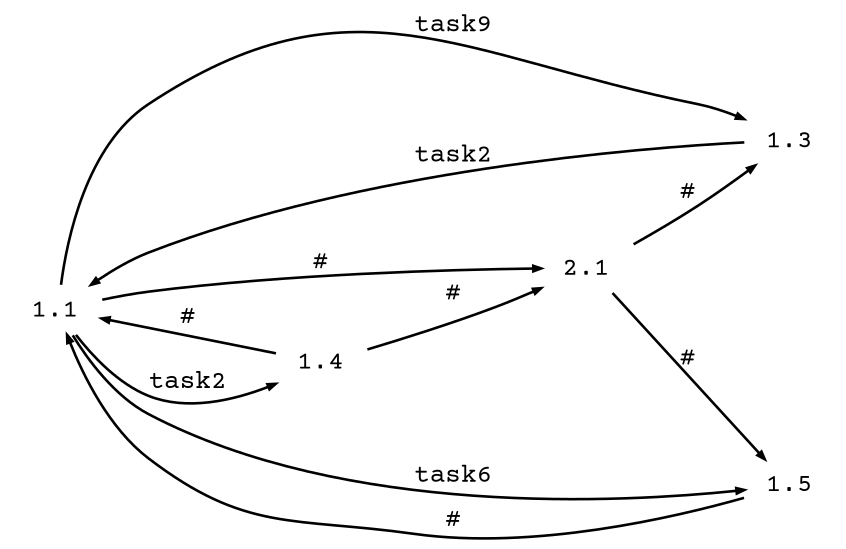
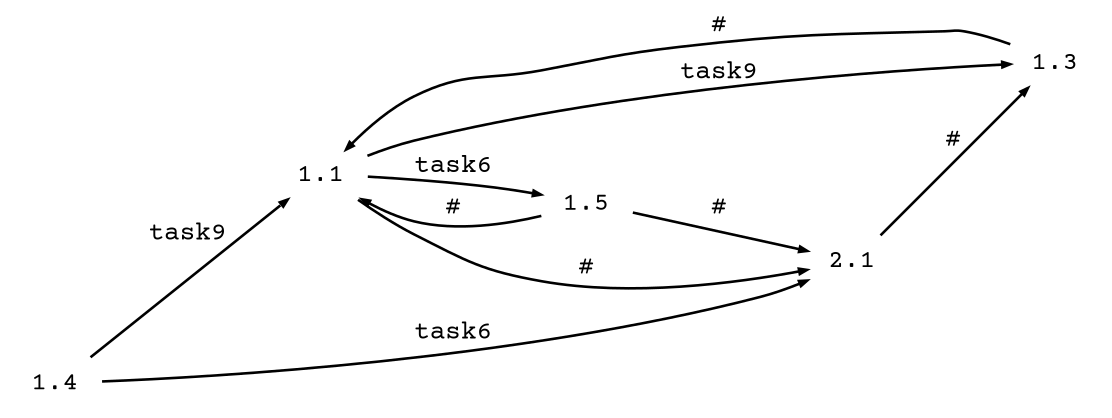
edge "1.3" -> "1.1": label "task2" -> "#"
edge "1.4" -> "2.1": label "#" -> "task6"
edge "1.4" -> "1.1": label "#" -> "task9"
edge "2.1" -> "1.5": reversed
edge "1.1" -> "1.4": removed, label "task2"
